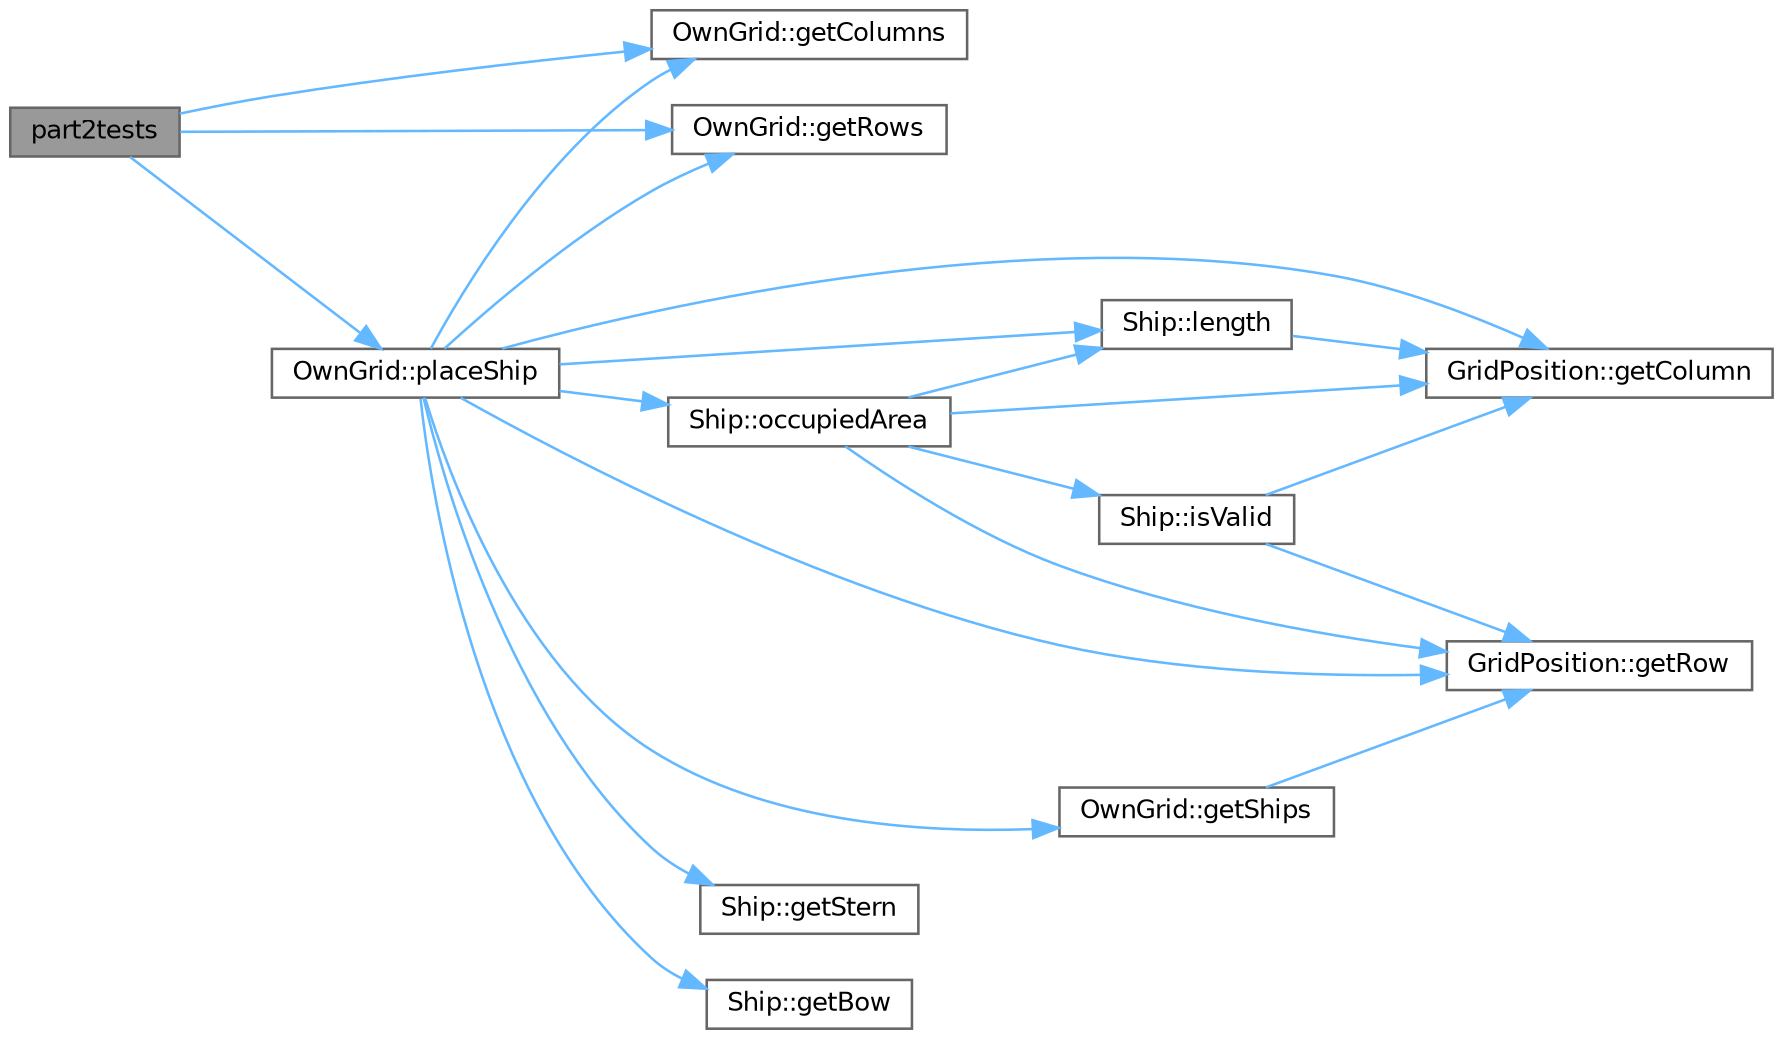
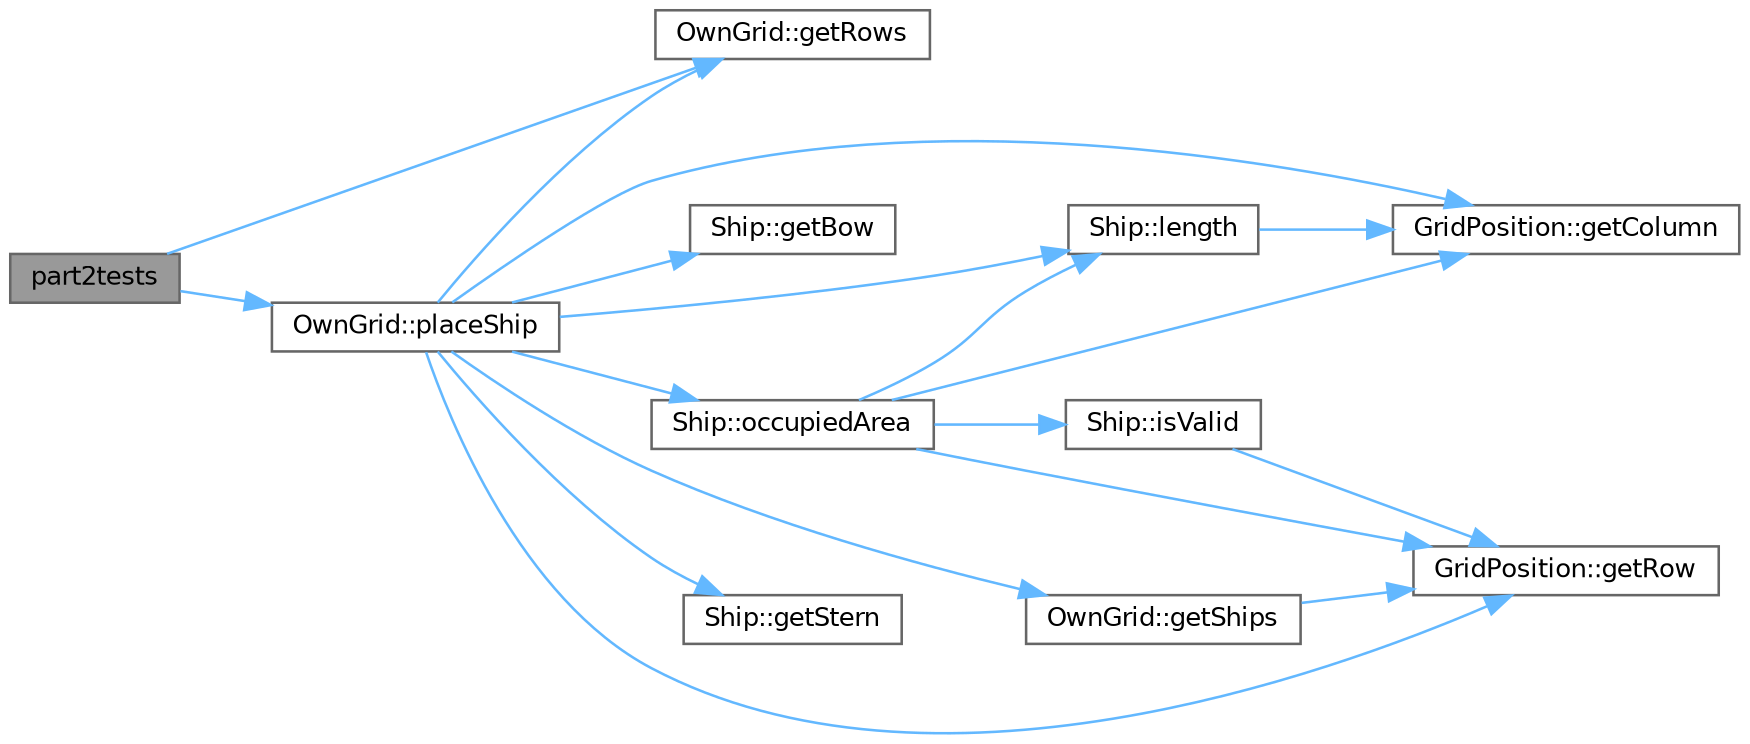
node "OwnGrid::getColumns": removed
edge "Ship::isValid" -> "GridPosition::getColumn": removed
